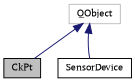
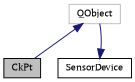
edge "SensorDevice" -> "QObject": reversed
